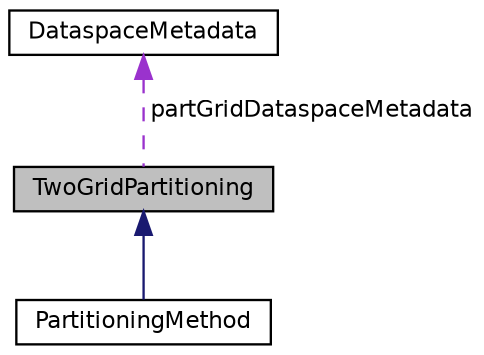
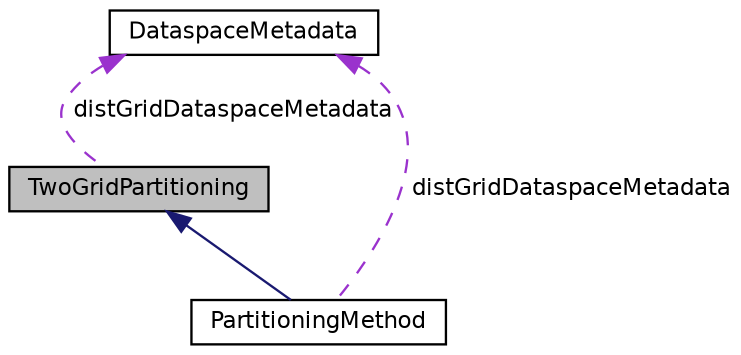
edge "TwoGridPartitioning" -> "DataspaceMetadata": label " partGridDataspaceMetadata" -> " distGridDataspaceMetadata"
edge "PartitioningMethod" -> "DataspaceMetadata": added, label "distGridDataspaceMetadata"
